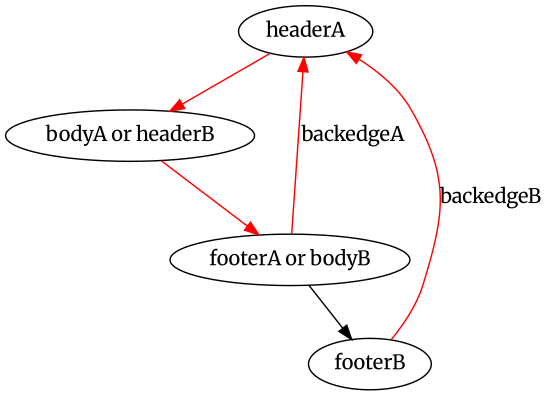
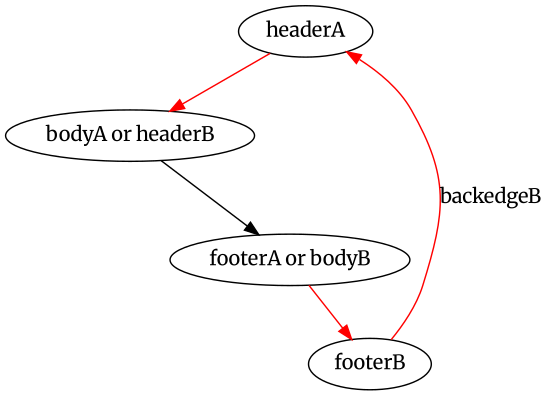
edge "footerA or bodyB" -> "headerA": removed, label "backedgeA"
edge "bodyA or headerB" -> "footerA or bodyB": color red -> black
edge "footerA or bodyB" -> "footerB": color black -> red
